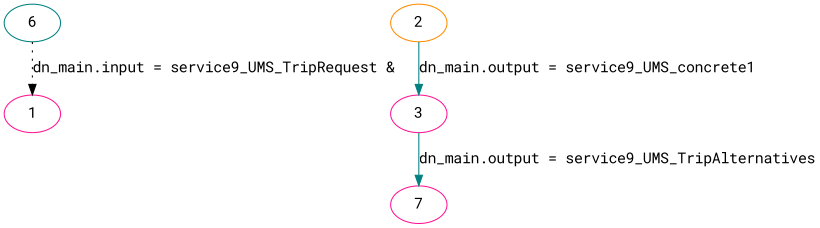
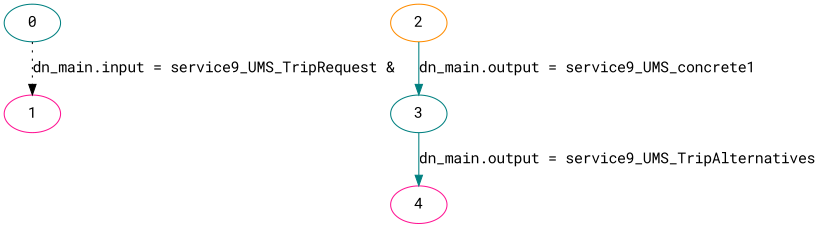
node "6": label "6" -> "0"
node "3": color deeppink -> teal
node "7": label "7" -> "4"
